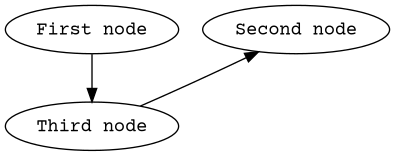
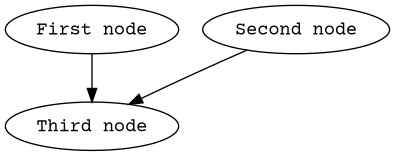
edge "Third node" -> "Second node": reversed
